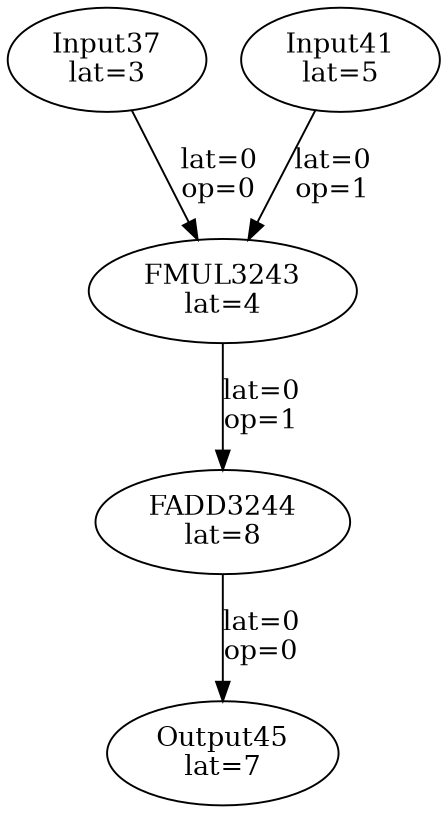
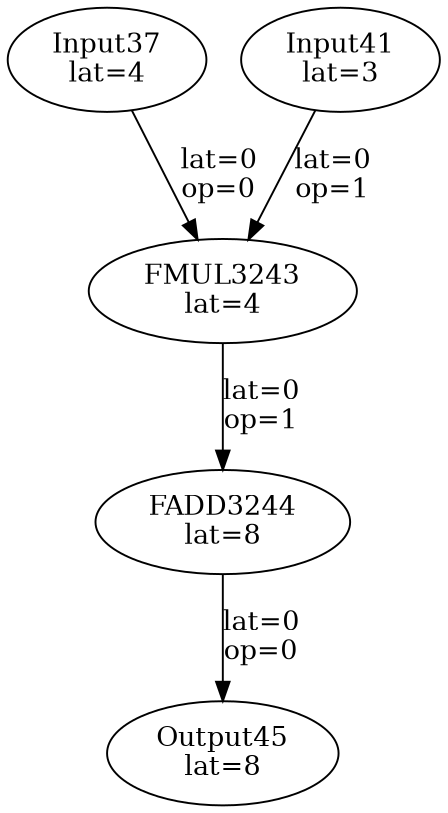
node "Input37 lat=3": label "Input37 lat=3" -> "Input37 lat=4"
node "Input41 lat=5": label "Input41 lat=5" -> "Input41 lat=3"
node "Output45 lat=7": label "Output45 lat=7" -> "Output45 lat=8"
